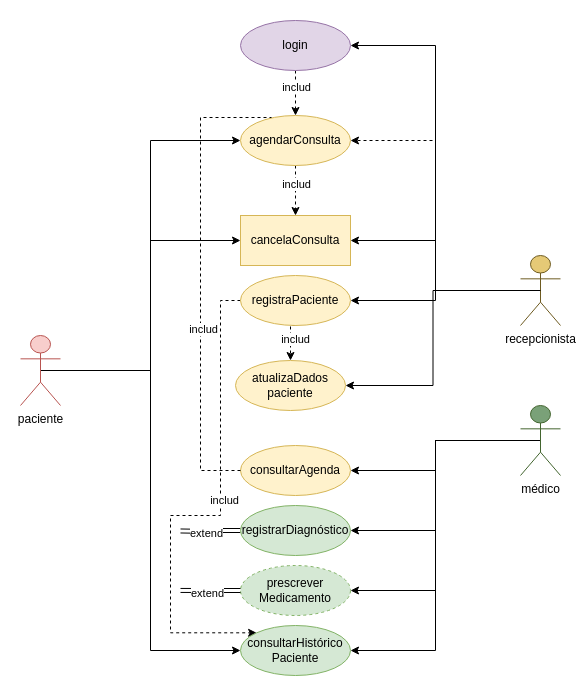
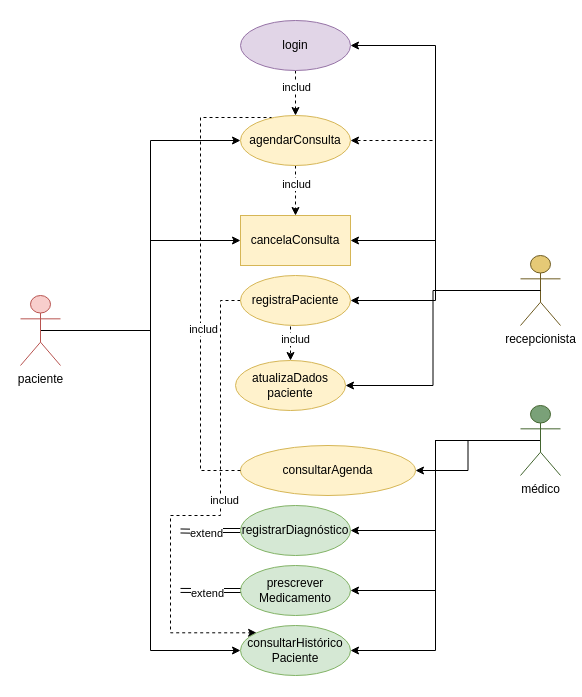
node "paciente": moved (41, 371) -> (41, 331)
node "consultarAgenda": size 110x50 -> 175x50
node "prescrever Medicamento": style dashed -> solid
